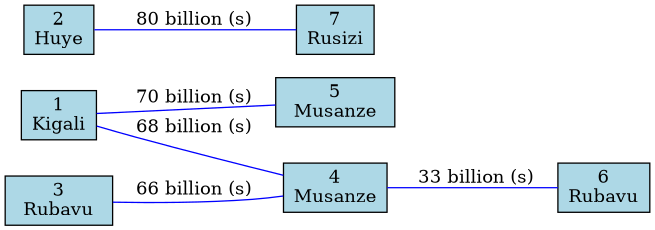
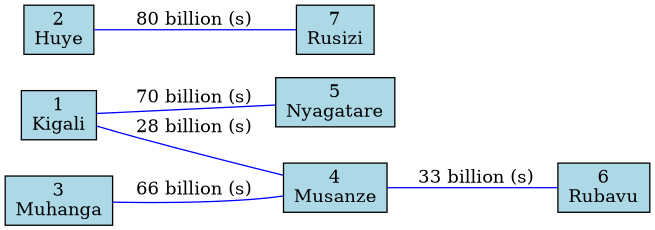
node "5 Musanze": label "5 Musanze" -> "5 Nyagatare"
edge "1 Kigali" -- "4 Musanze": label "68 billion (s)" -> "28 billion (s)"
node "3 Rubavu": label "3 Rubavu" -> "3 Muhanga"
